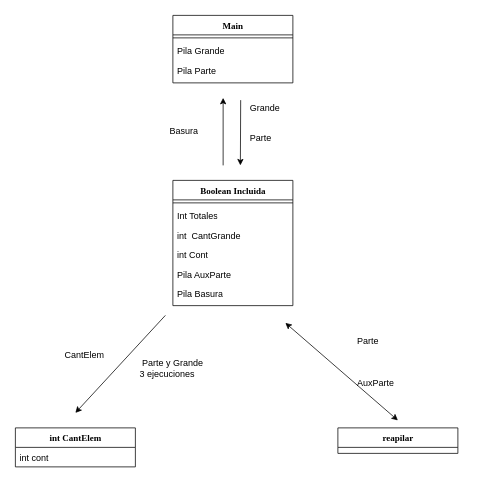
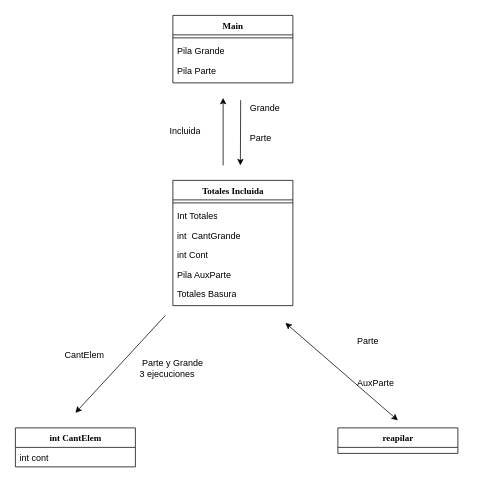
node "Basura": label "Basura" -> "Incluida"
node "Boolean Incluida": label "Boolean Incluida" -> "Totales Incluida"
node "Pila Basura": label "Pila Basura" -> "Totales Basura"
